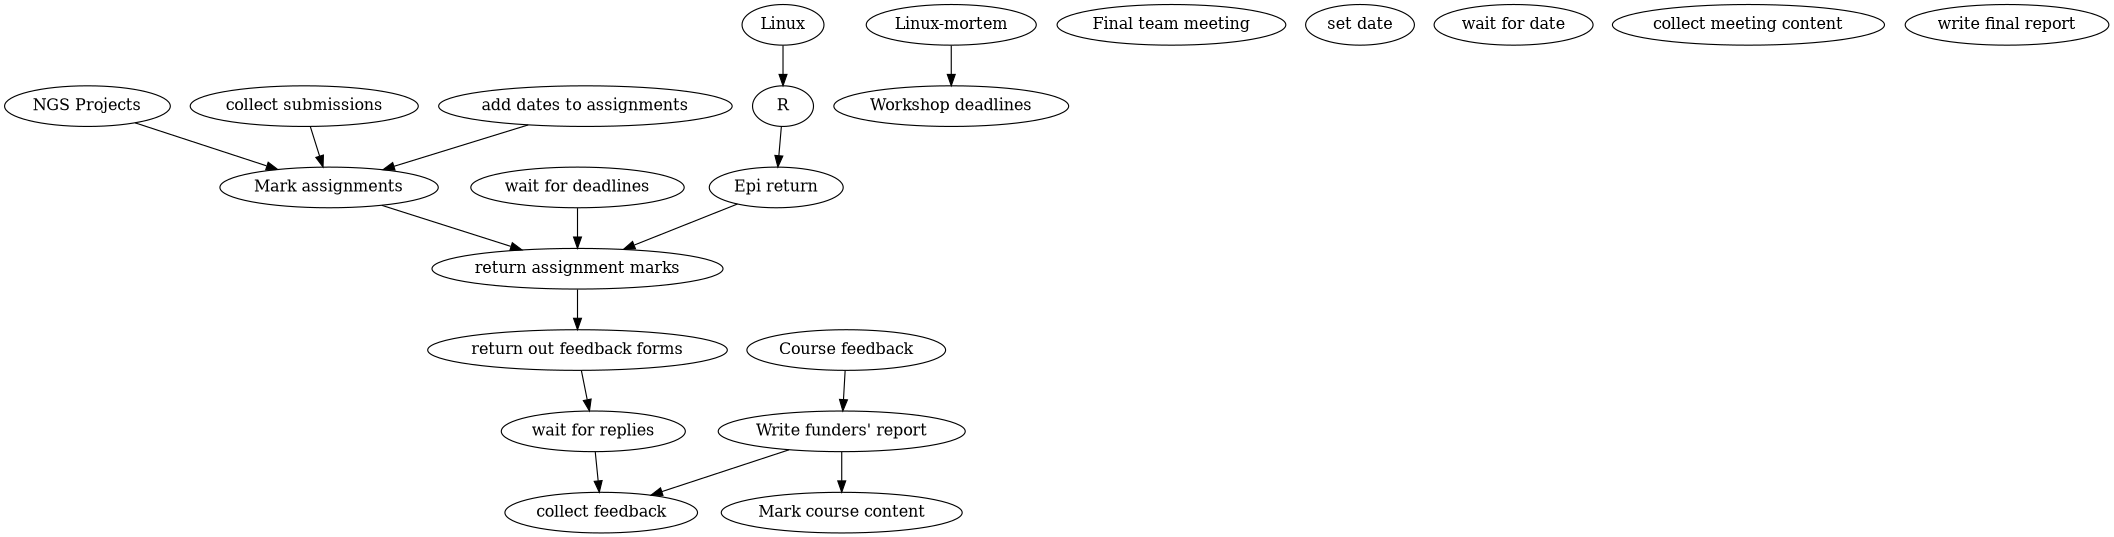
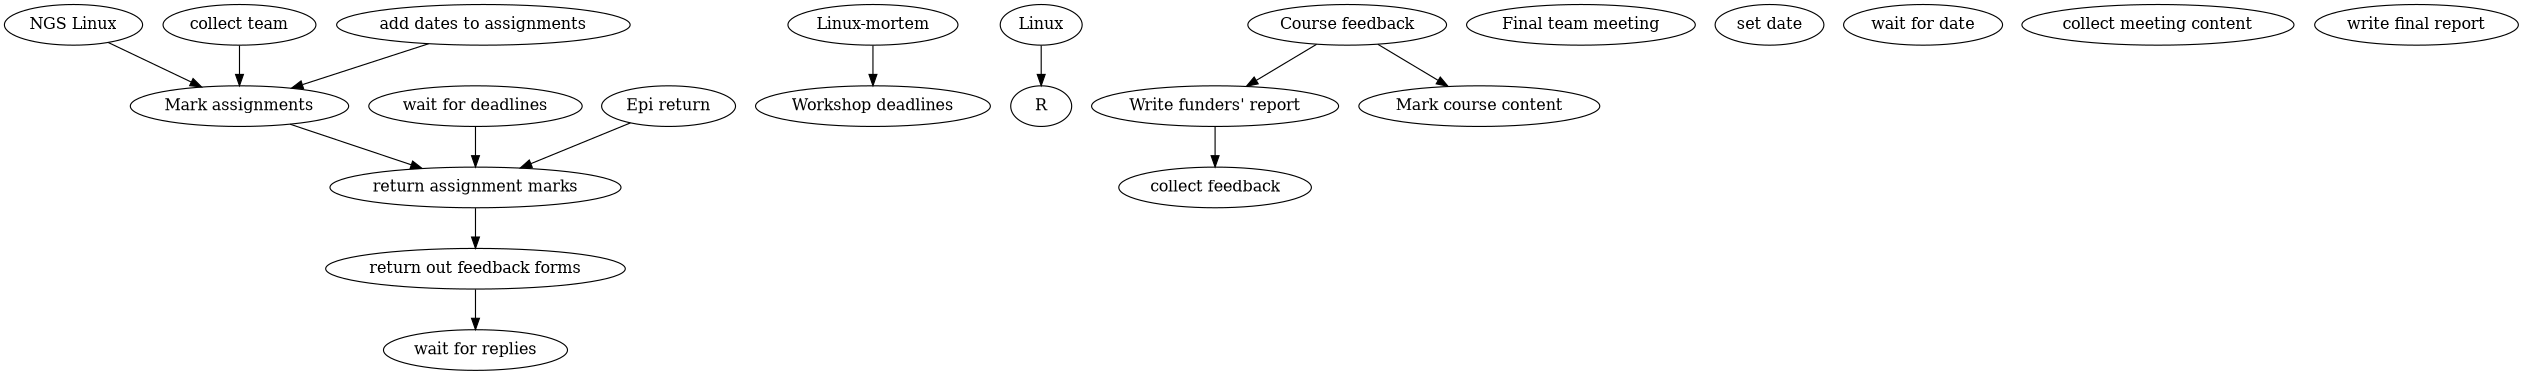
node "NGS Projects": label "NGS Projects" -> "NGS Linux"
node "collect submissions": label "collect submissions" -> "collect team"
edge "R" -> "Epi return": removed
edge "wait for replies" -> "collect feedback": removed
edge "Write funders' report" -> "Mark course content": now "Course feedback" -> "Mark course content"
